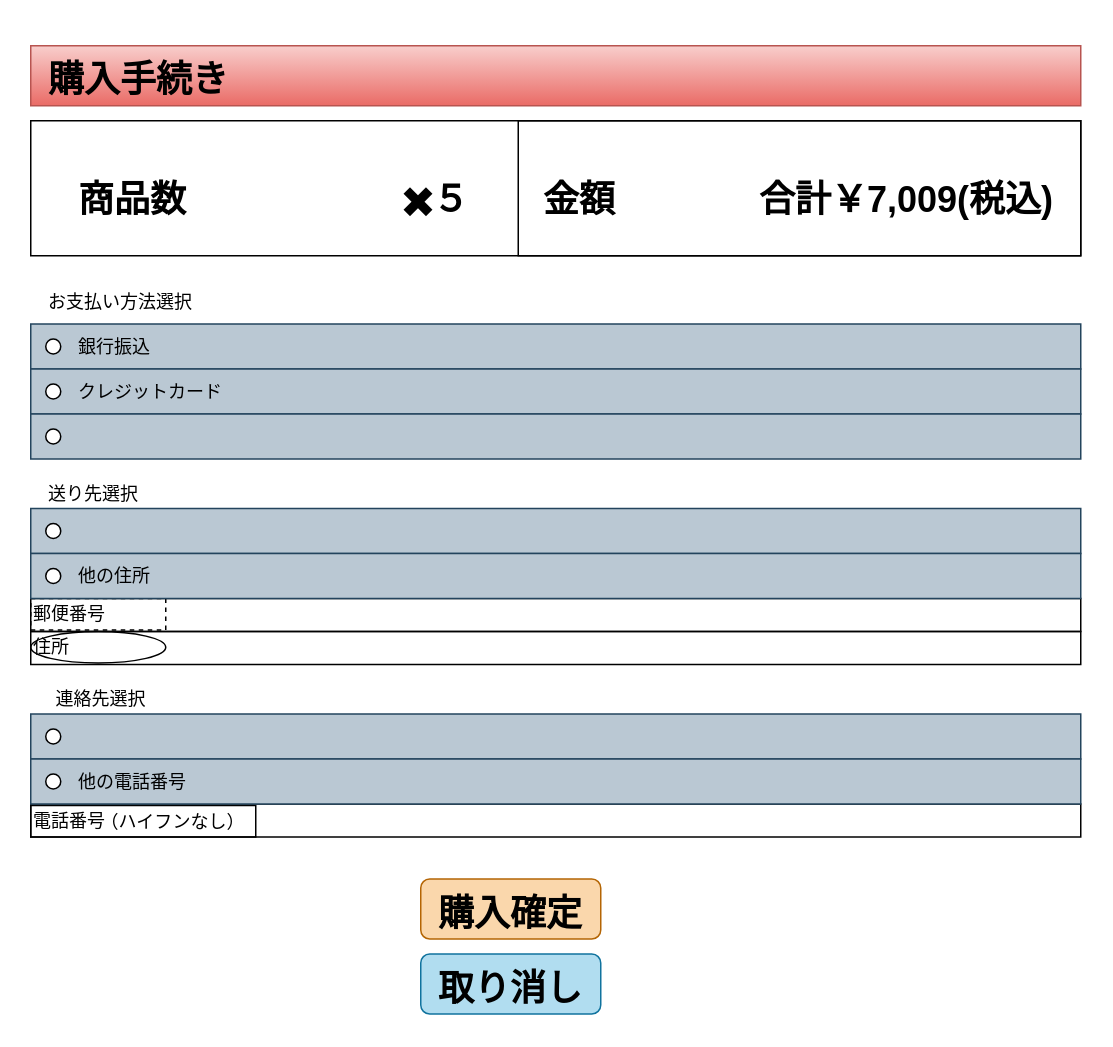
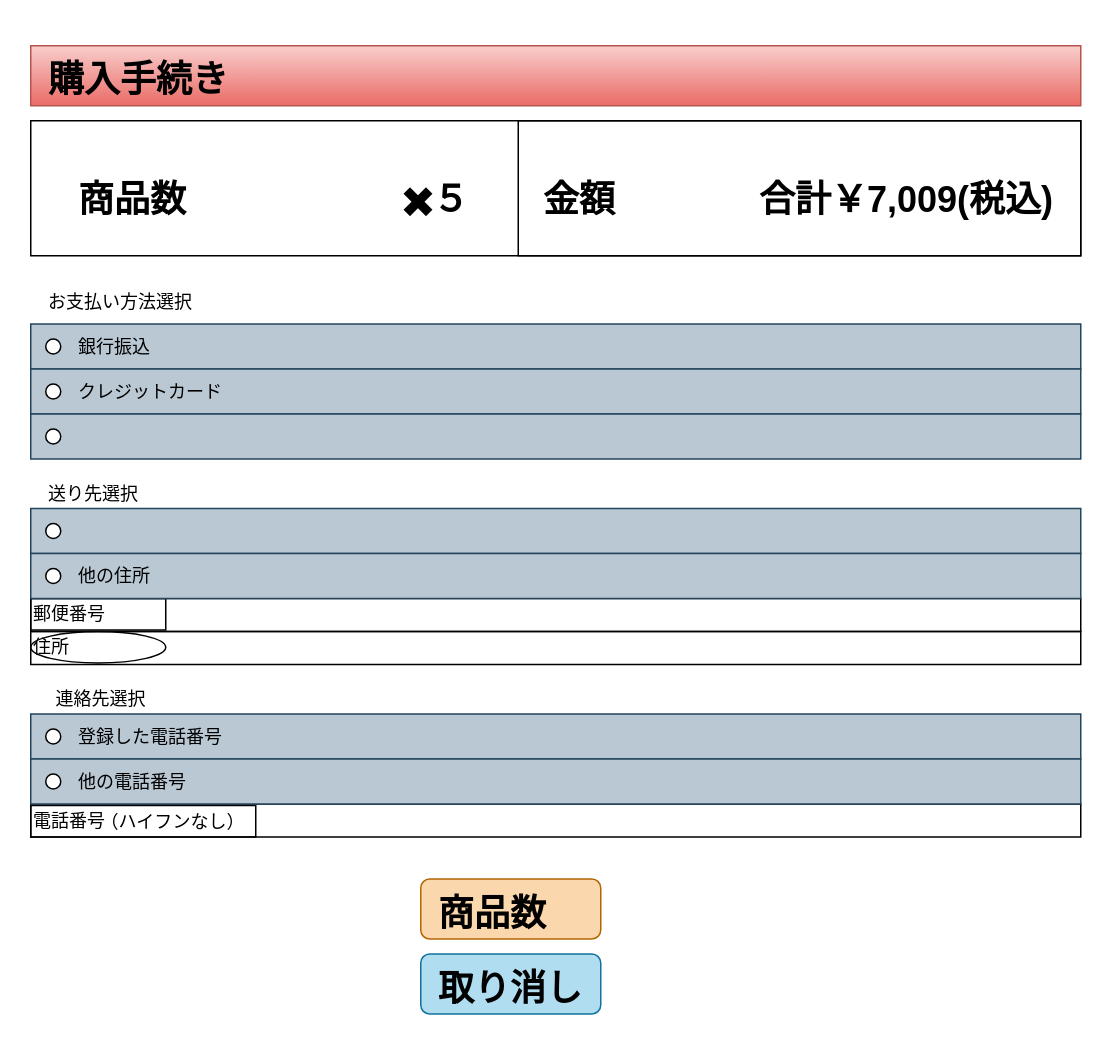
node "郵便番号": style dashed -> solid
node "登録した電話番号": added
node "購入確定": label "購入確定" -> "商品数"
